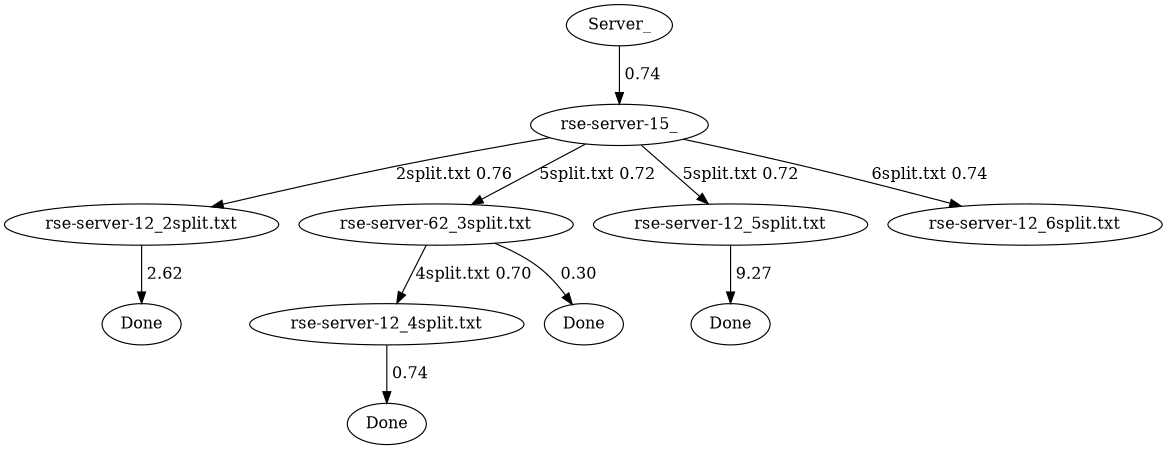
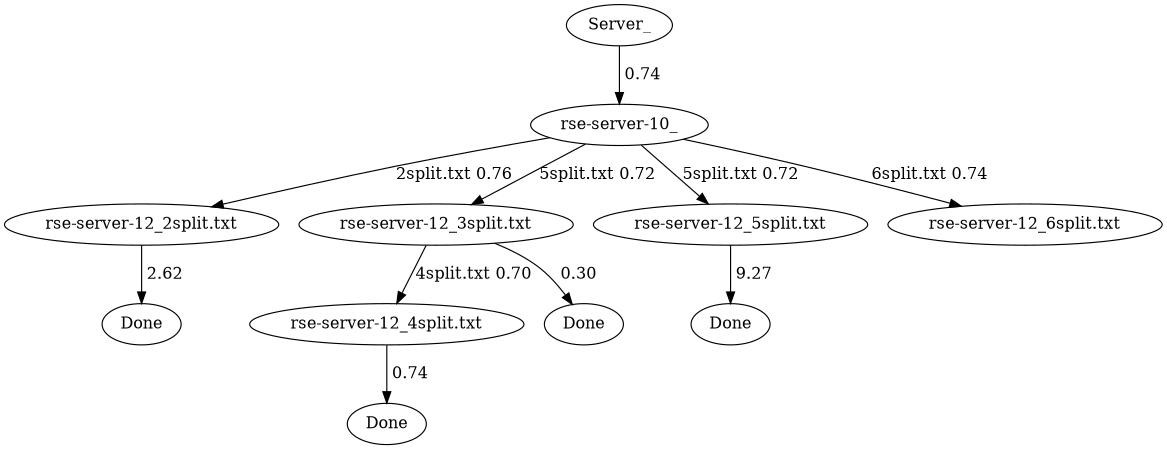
node "rse-server-15_": label "rse-server-15_" -> "rse-server-10_"
node "rse-server-62_3split.txt": label "rse-server-62_3split.txt" -> "rse-server-12_3split.txt"
